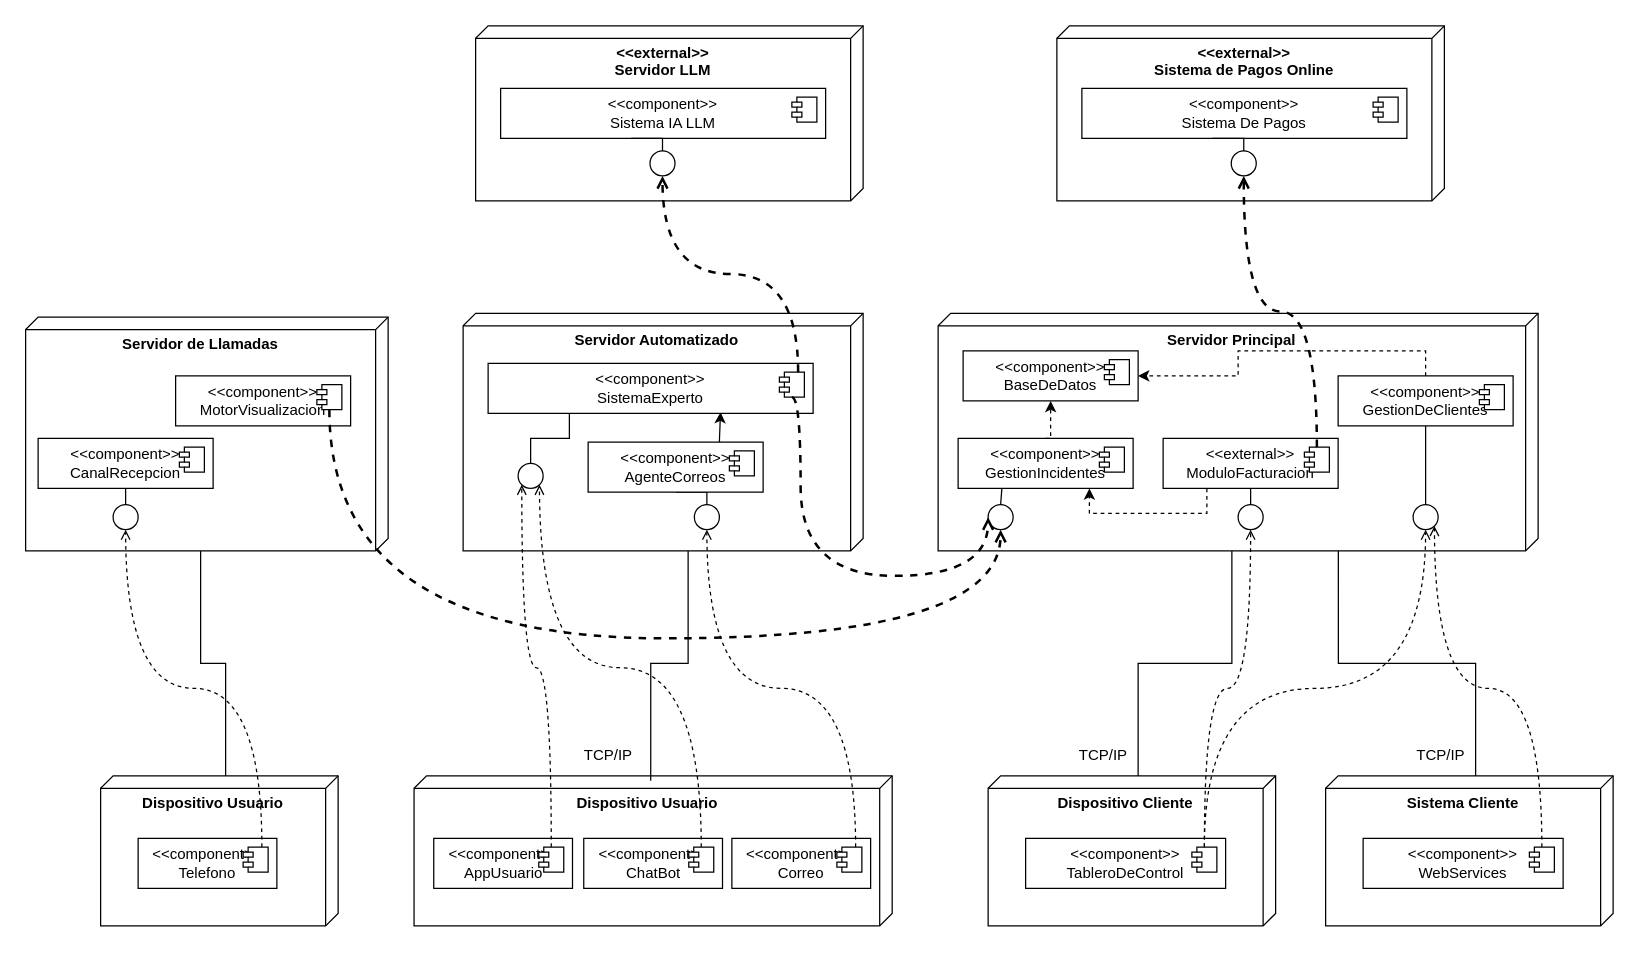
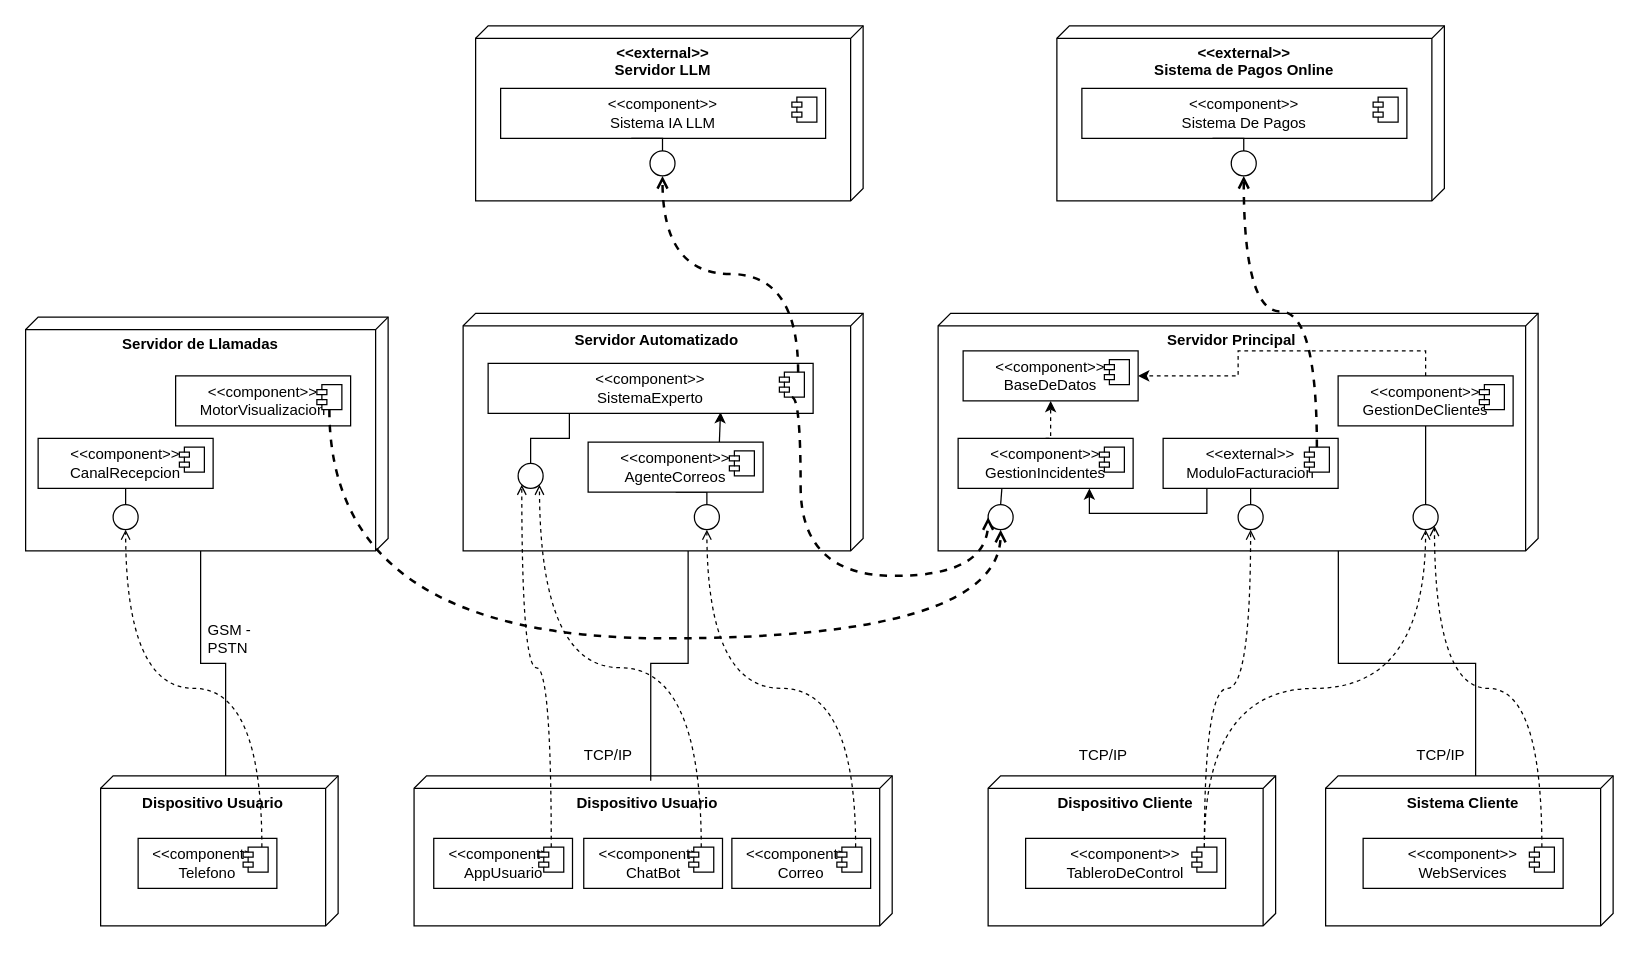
edge "<<external>> ModuloFacturacion" -> "<<component>> GestionIncidentes": style dashed -> solid
node "GSM - PSTN": added
edge "Servidor Principal" -- "Dispositivo Cliente": removed
